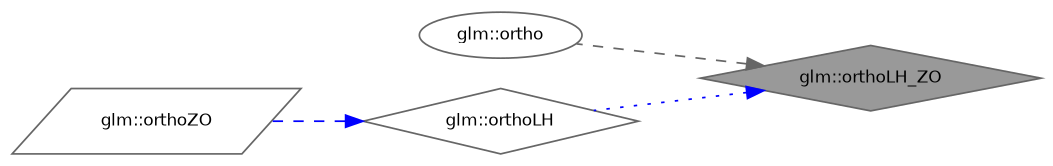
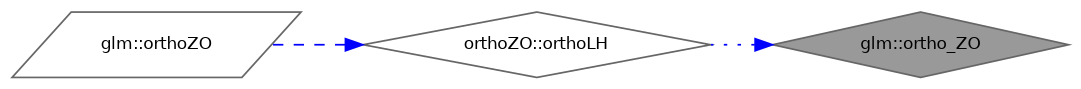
node "glm::ortho": removed
node "glm::orthoLH_ZO": label "glm::orthoLH_ZO" -> "glm::ortho_ZO"
node "glm::orthoLH": label "glm::orthoLH" -> "orthoZO::orthoLH"
